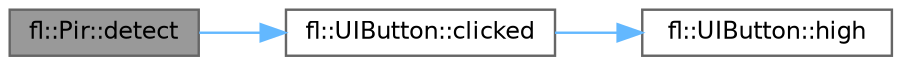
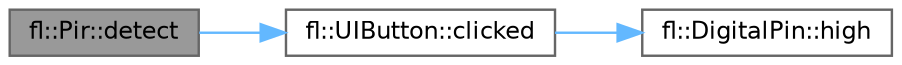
node "fl::UIButton::high": label "fl::UIButton::high" -> "fl::DigitalPin::high"
